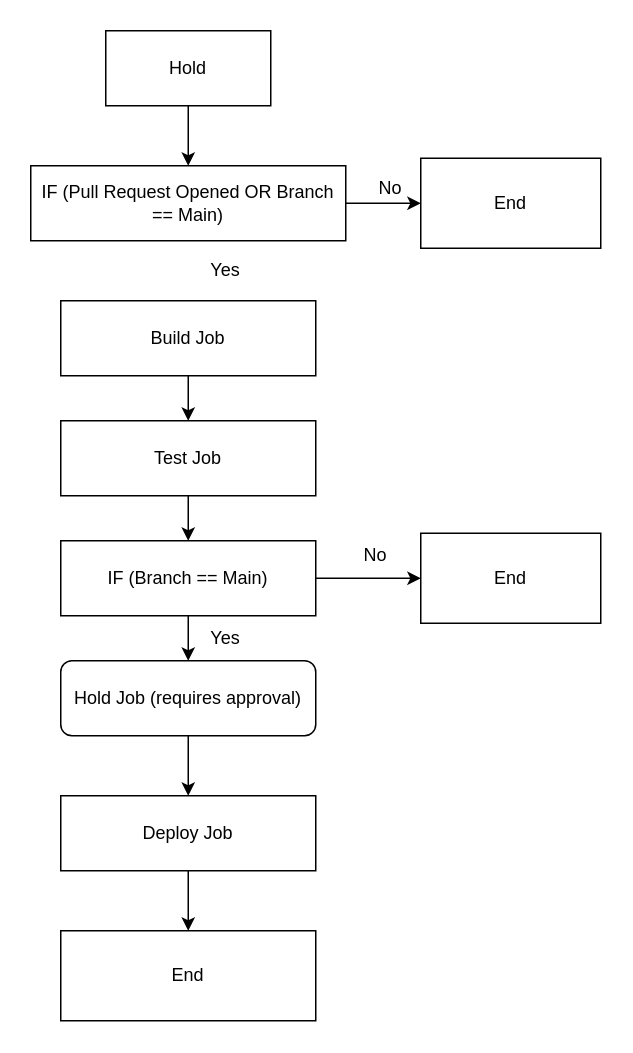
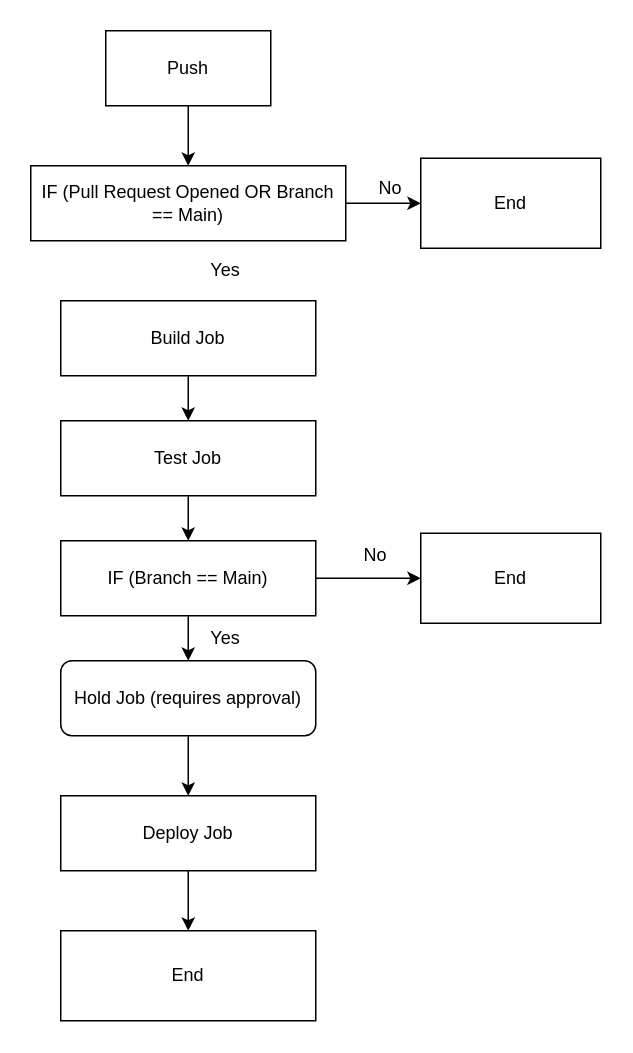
node "Hold": label "Hold" -> "Push"
